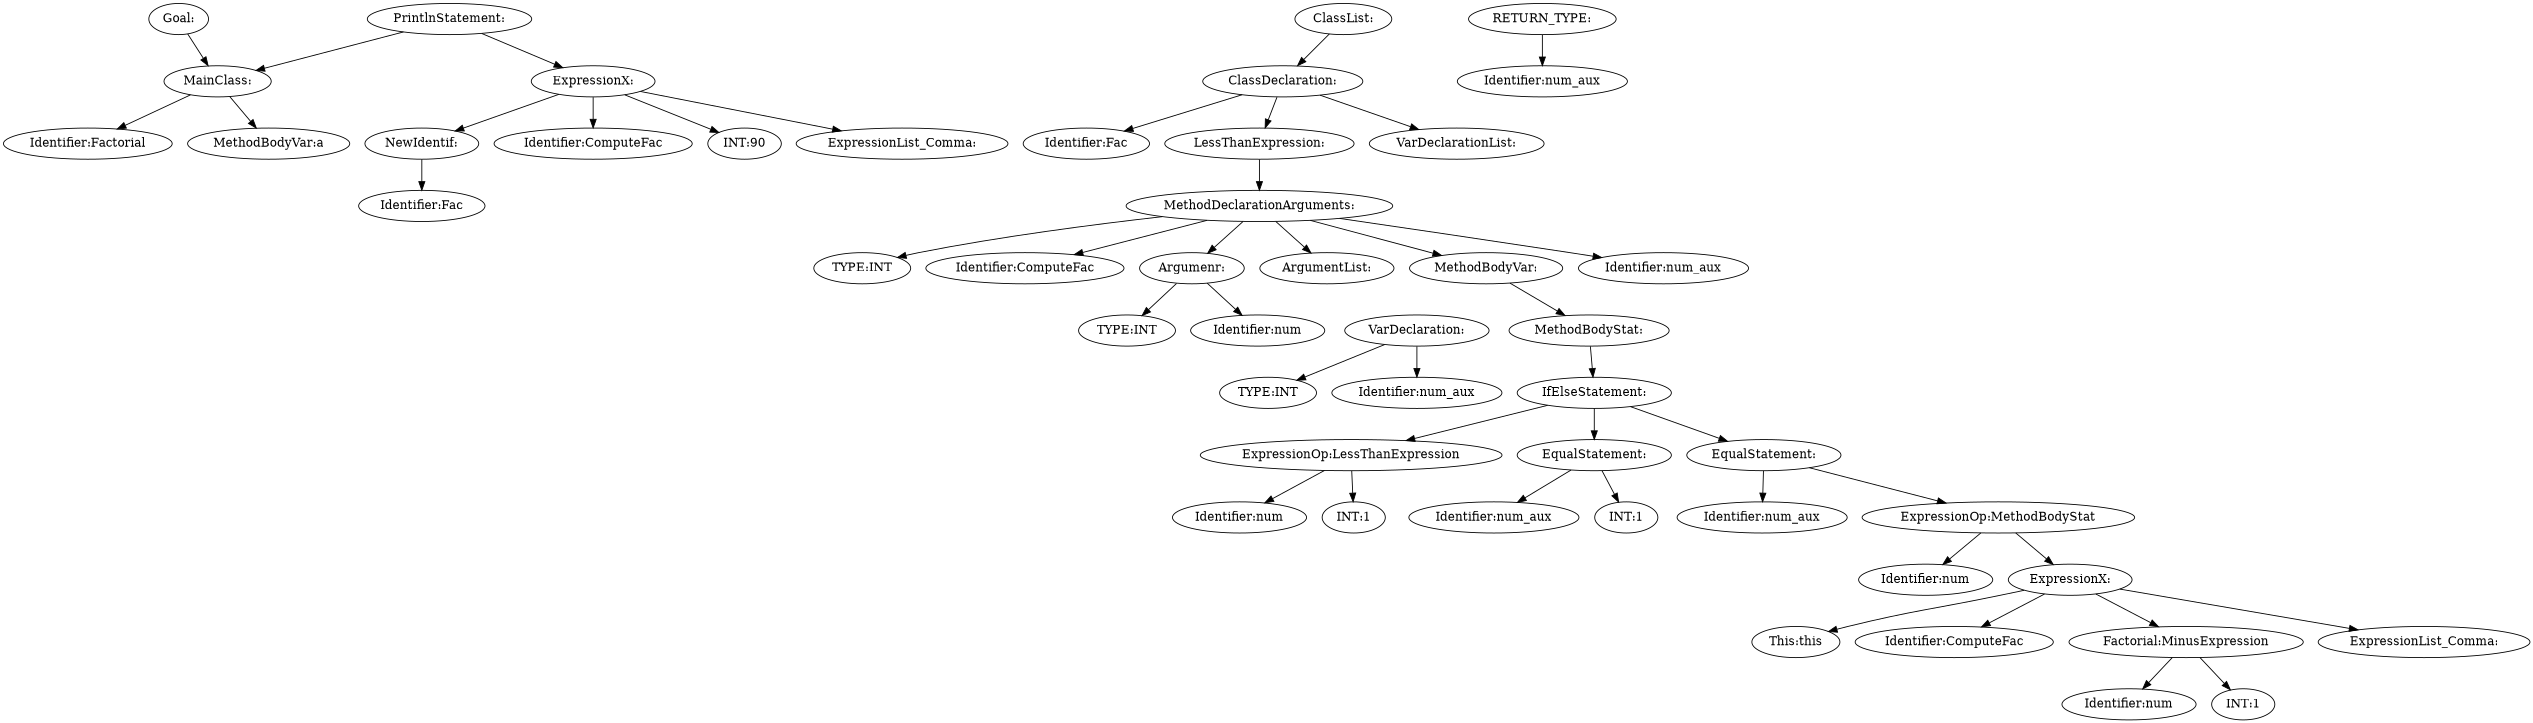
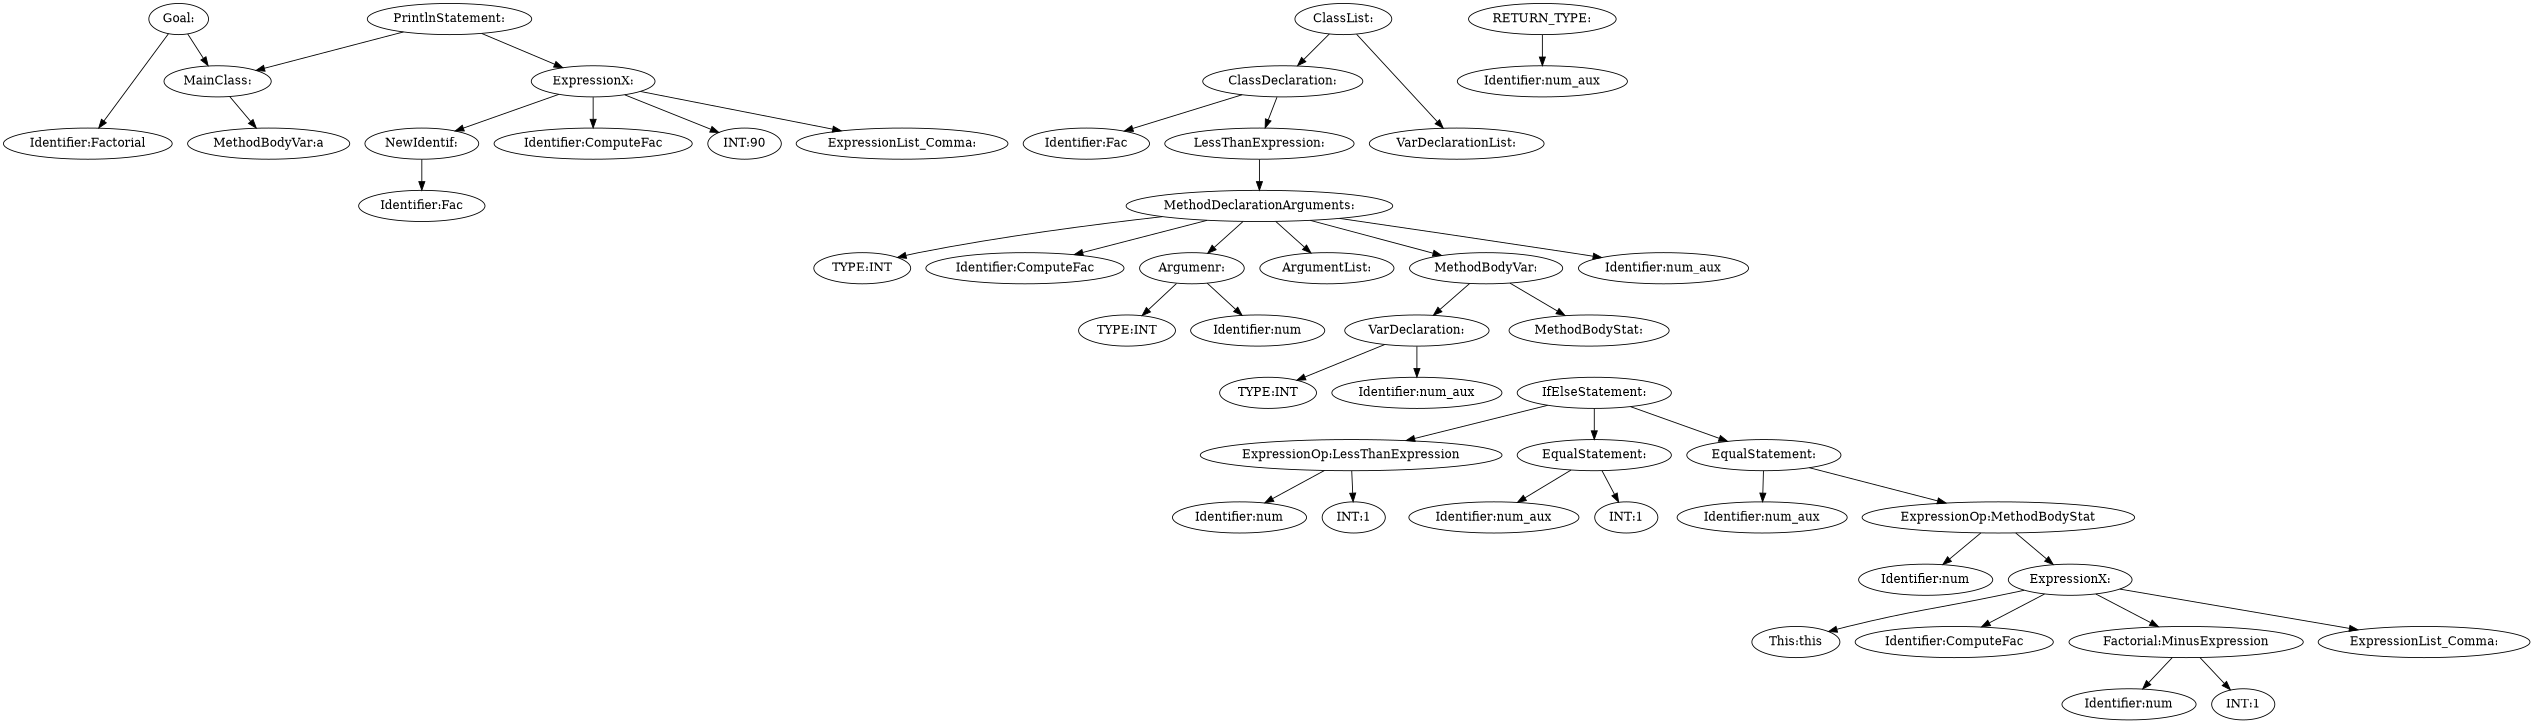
edge "MainClass:" -> "Identifier:Factorial": now "Goal:" -> "Identifier:Factorial"
edge "ClassDeclaration:" -> "VarDeclarationList:": now "ClassList:" -> "VarDeclarationList:"
edge "MethodBodyVar:" -> "VarDeclaration:": added
edge "MethodBodyStat:" -> "IfElseStatement:": removed
